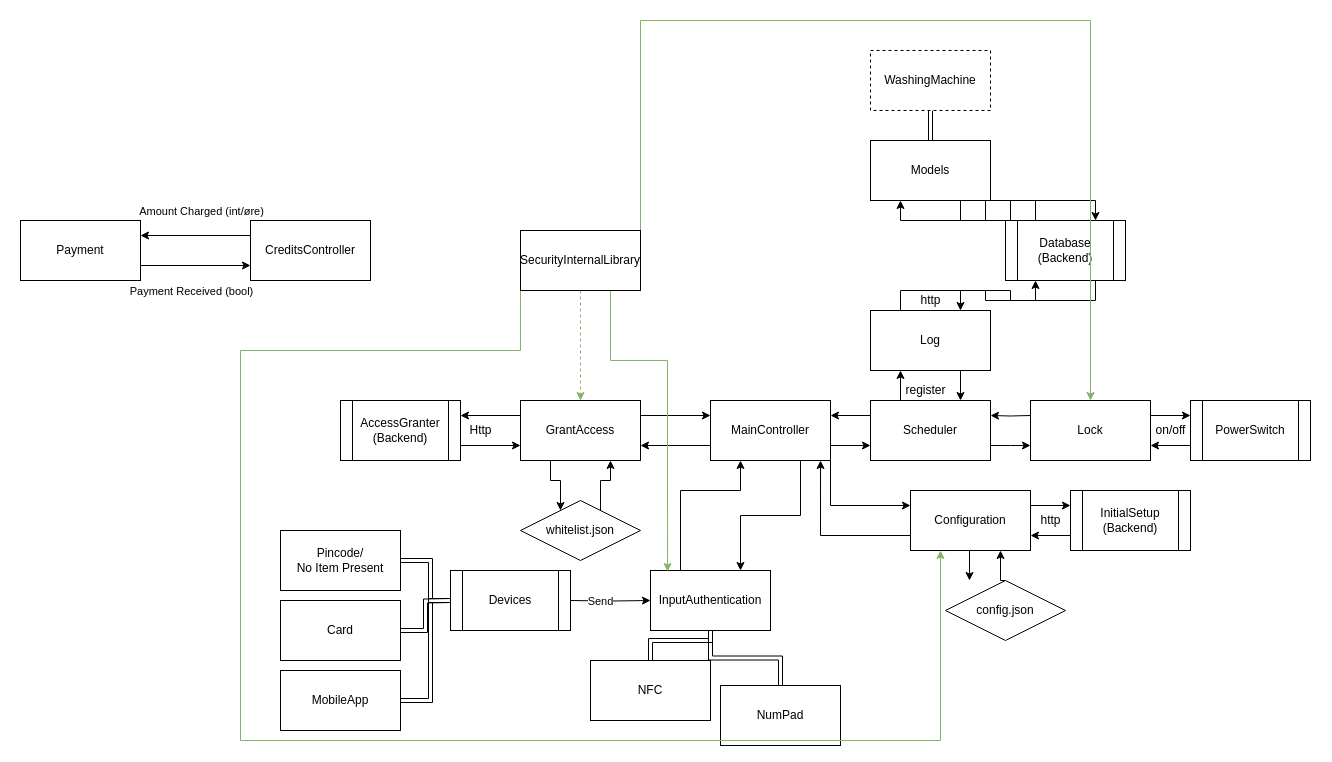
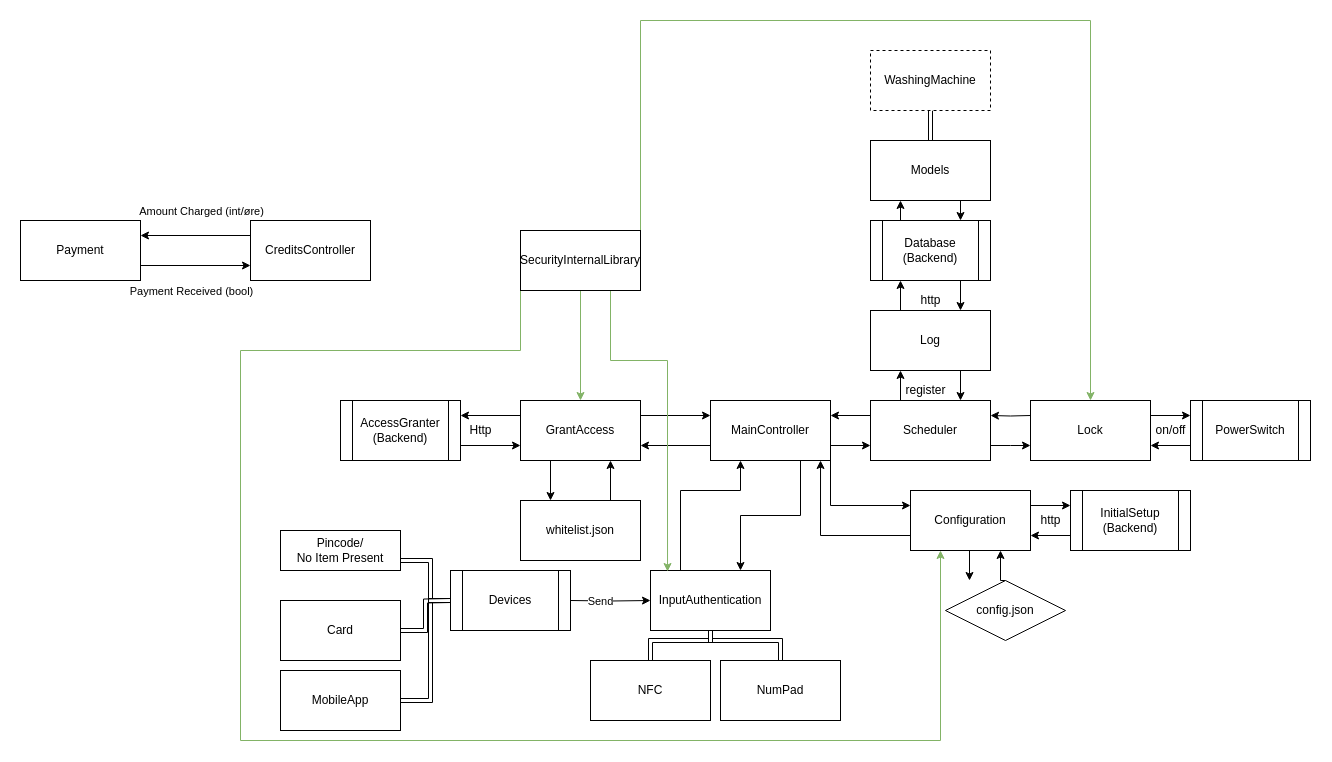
node "Database (Backend)": moved (1066, 251) -> (931, 251)
edge "SecurityInternalLibrary" -> "GrantAccess": style dashed -> solid
node "whitelist.json": shape diamond -> rectangle
node "Pincode/ No Item Present": size 120x60 -> 120x40
node "NumPad": moved (781, 716) -> (781, 691)
